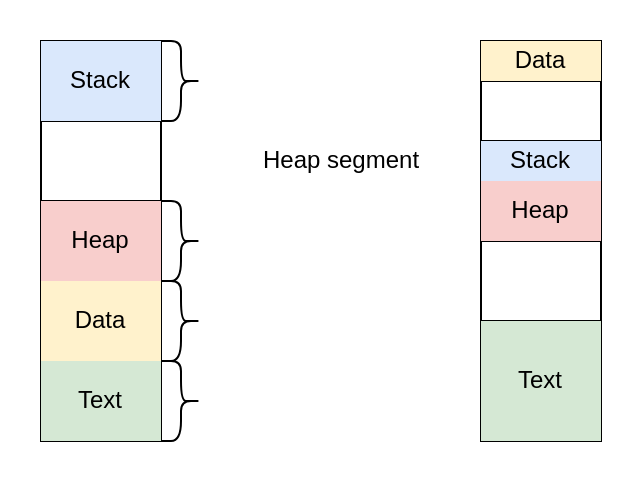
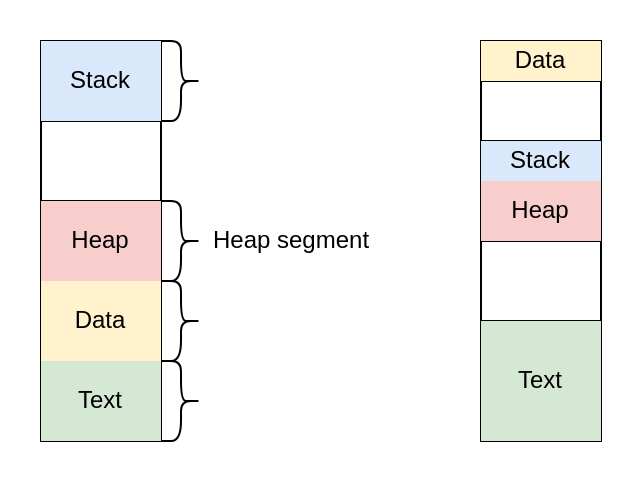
node "Heap segment": moved (341, 161) -> (291, 241)
